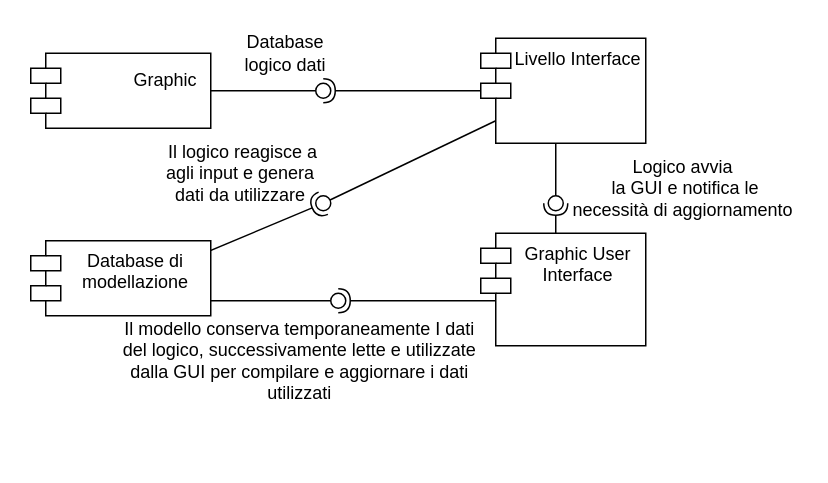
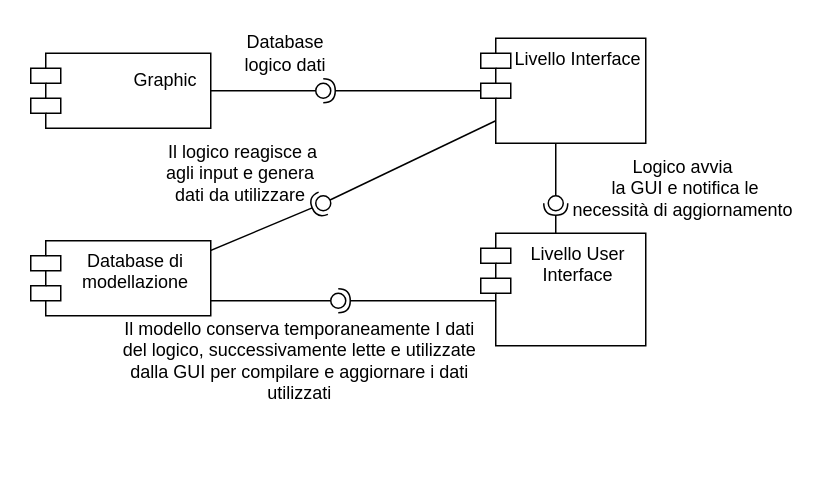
node "Graphic User Interface": label "Graphic User Interface" -> "Livello User Interface"
